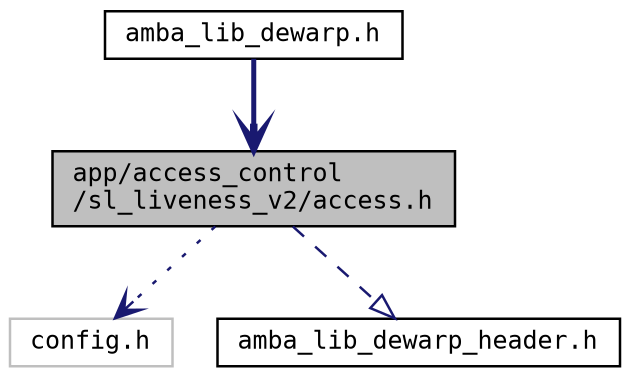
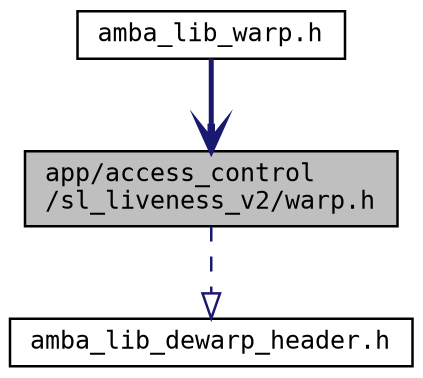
node "amba_lib_dewarp.h": label "amba_lib_dewarp.h" -> "amba_lib_warp.h"
node "app/access_control /sl_liveness_v2/access.h": label "app/access_control /sl_liveness_v2/access.h" -> "app/access_control /sl_liveness_v2/warp.h"
node "config.h": removed
